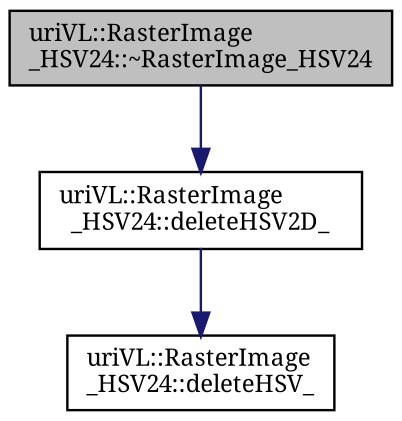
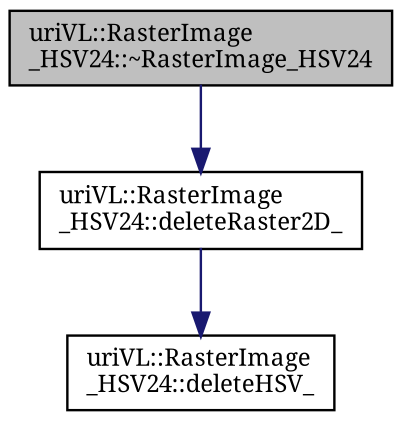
node "uriVL::RasterImage _HSV24::deleteHSV2D_": label "uriVL::RasterImage _HSV24::deleteHSV2D_" -> "uriVL::RasterImage _HSV24::deleteRaster2D_"
